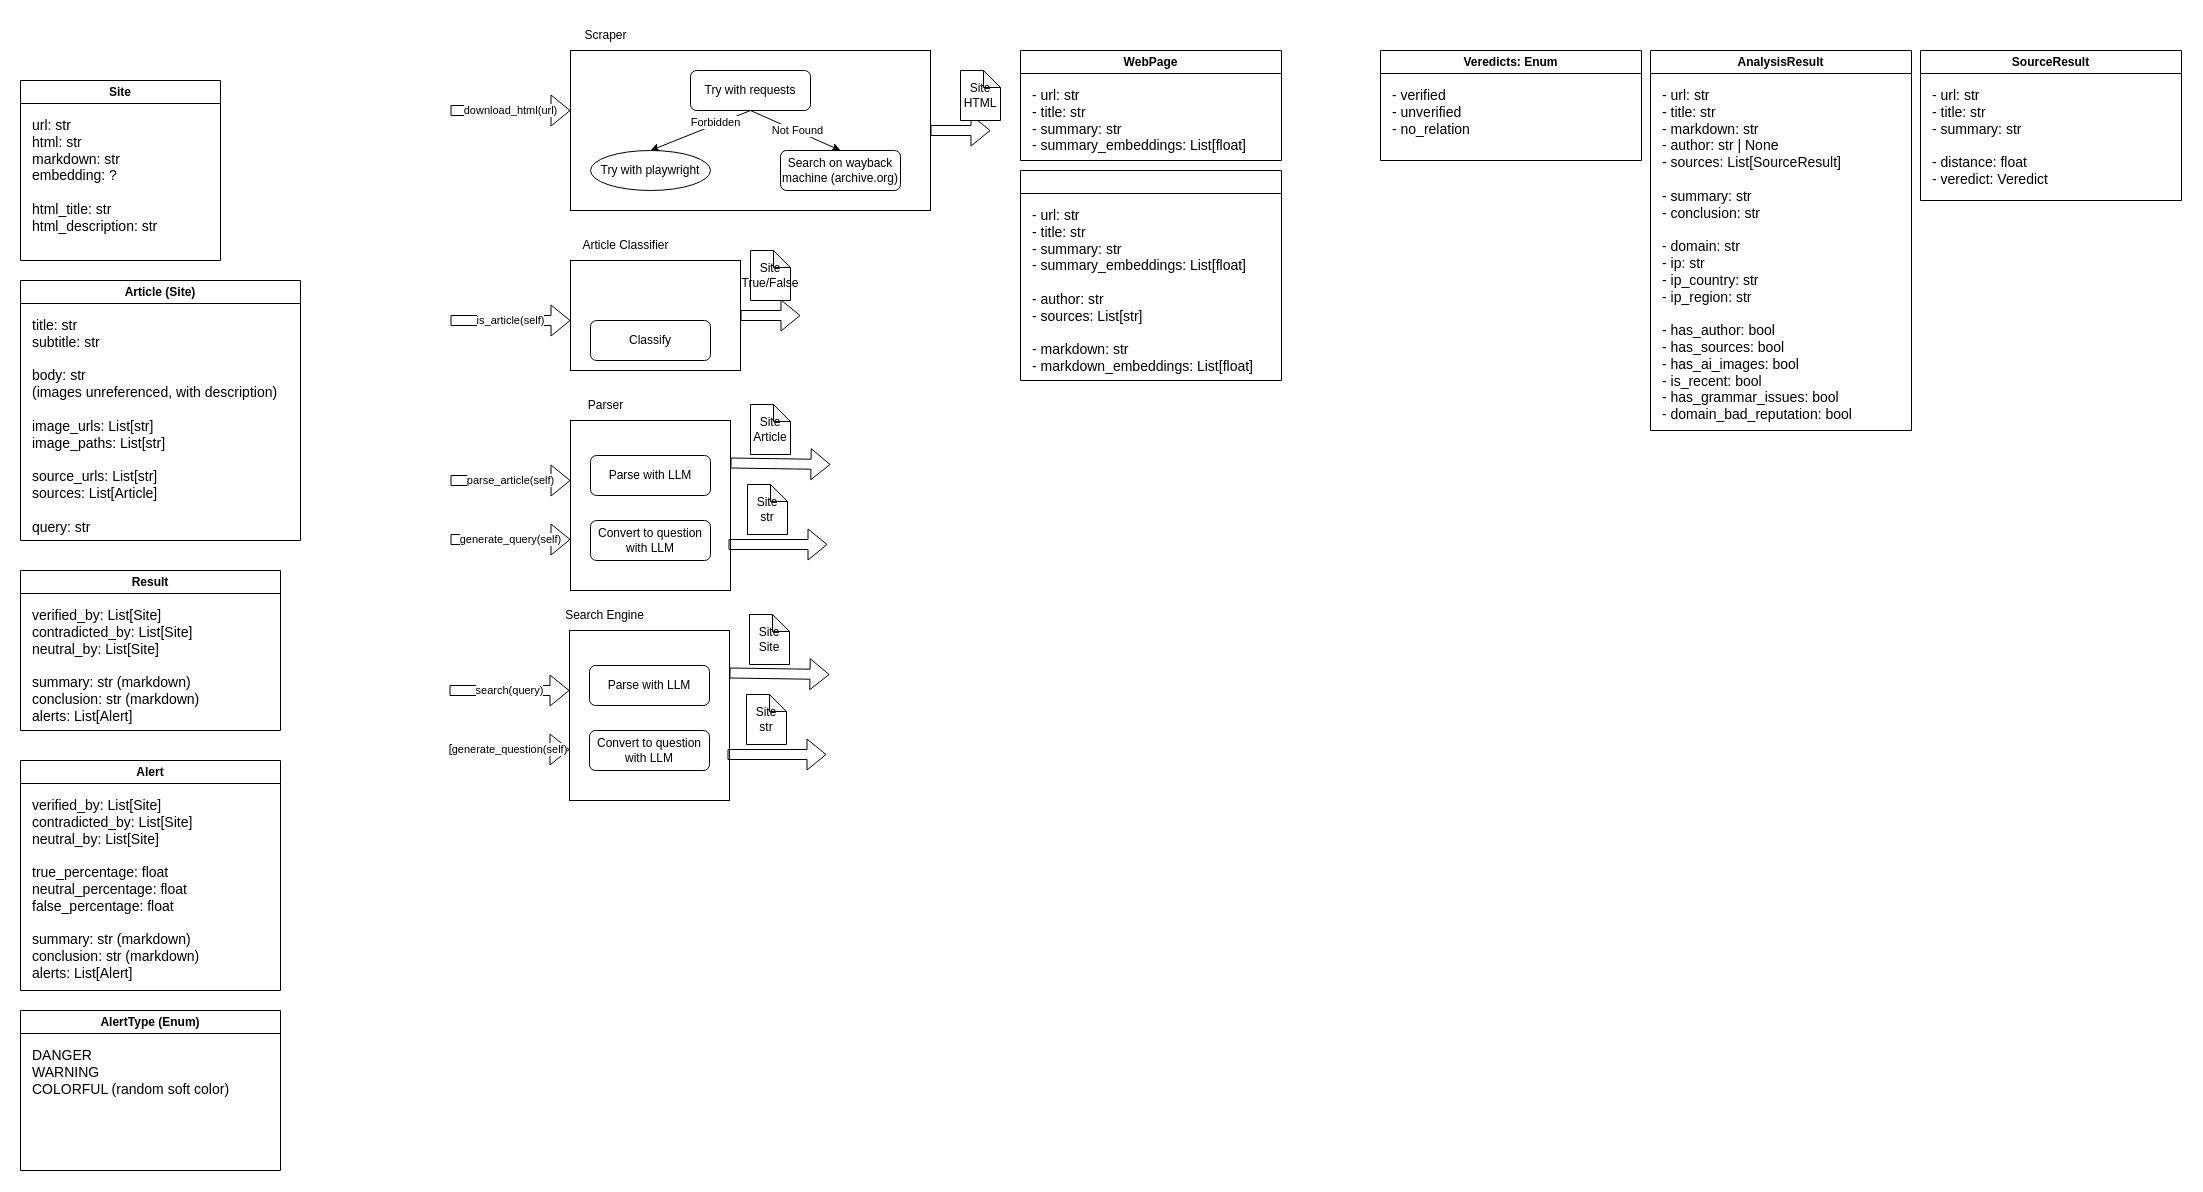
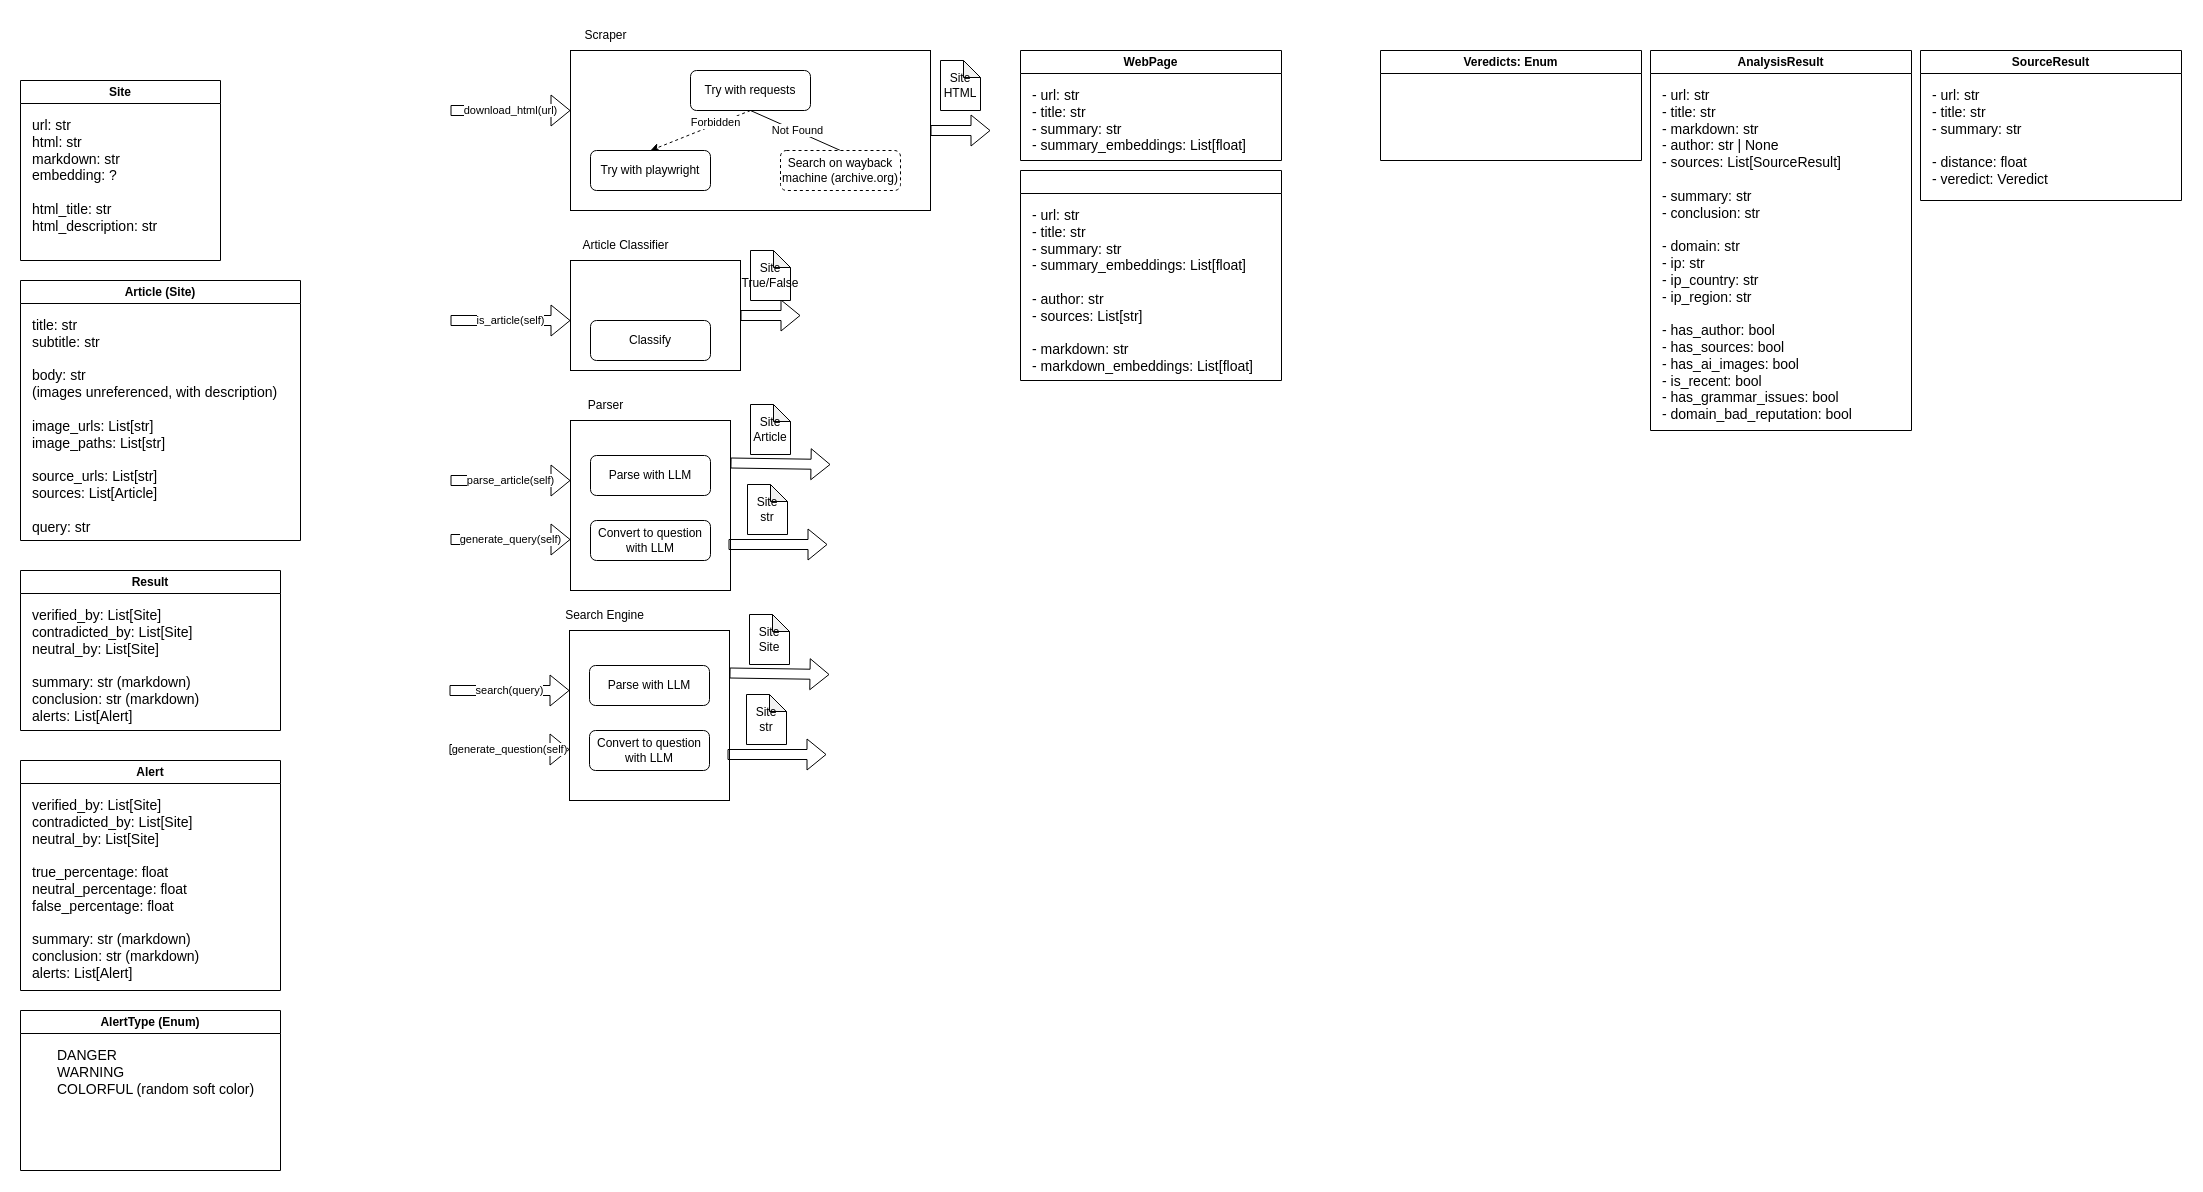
node "Site HTML": moved (981, 96) -> (961, 86)
node "- verified - unverified - no_relation": removed
edge "Try with requests" -> "Try with playwright": style solid -> dashed
edge "Try with requests" -> "Search on wayback machine (archive.org)": arrowhead classic -> none
node "Try with playwright": shape ellipse -> rounded rectangle
node "Search on wayback machine (archive.org)": style solid -> dashed
node "DANGER WARNING COLORFUL (random soft color)": moved (141, 1071) -> (166, 1071)
